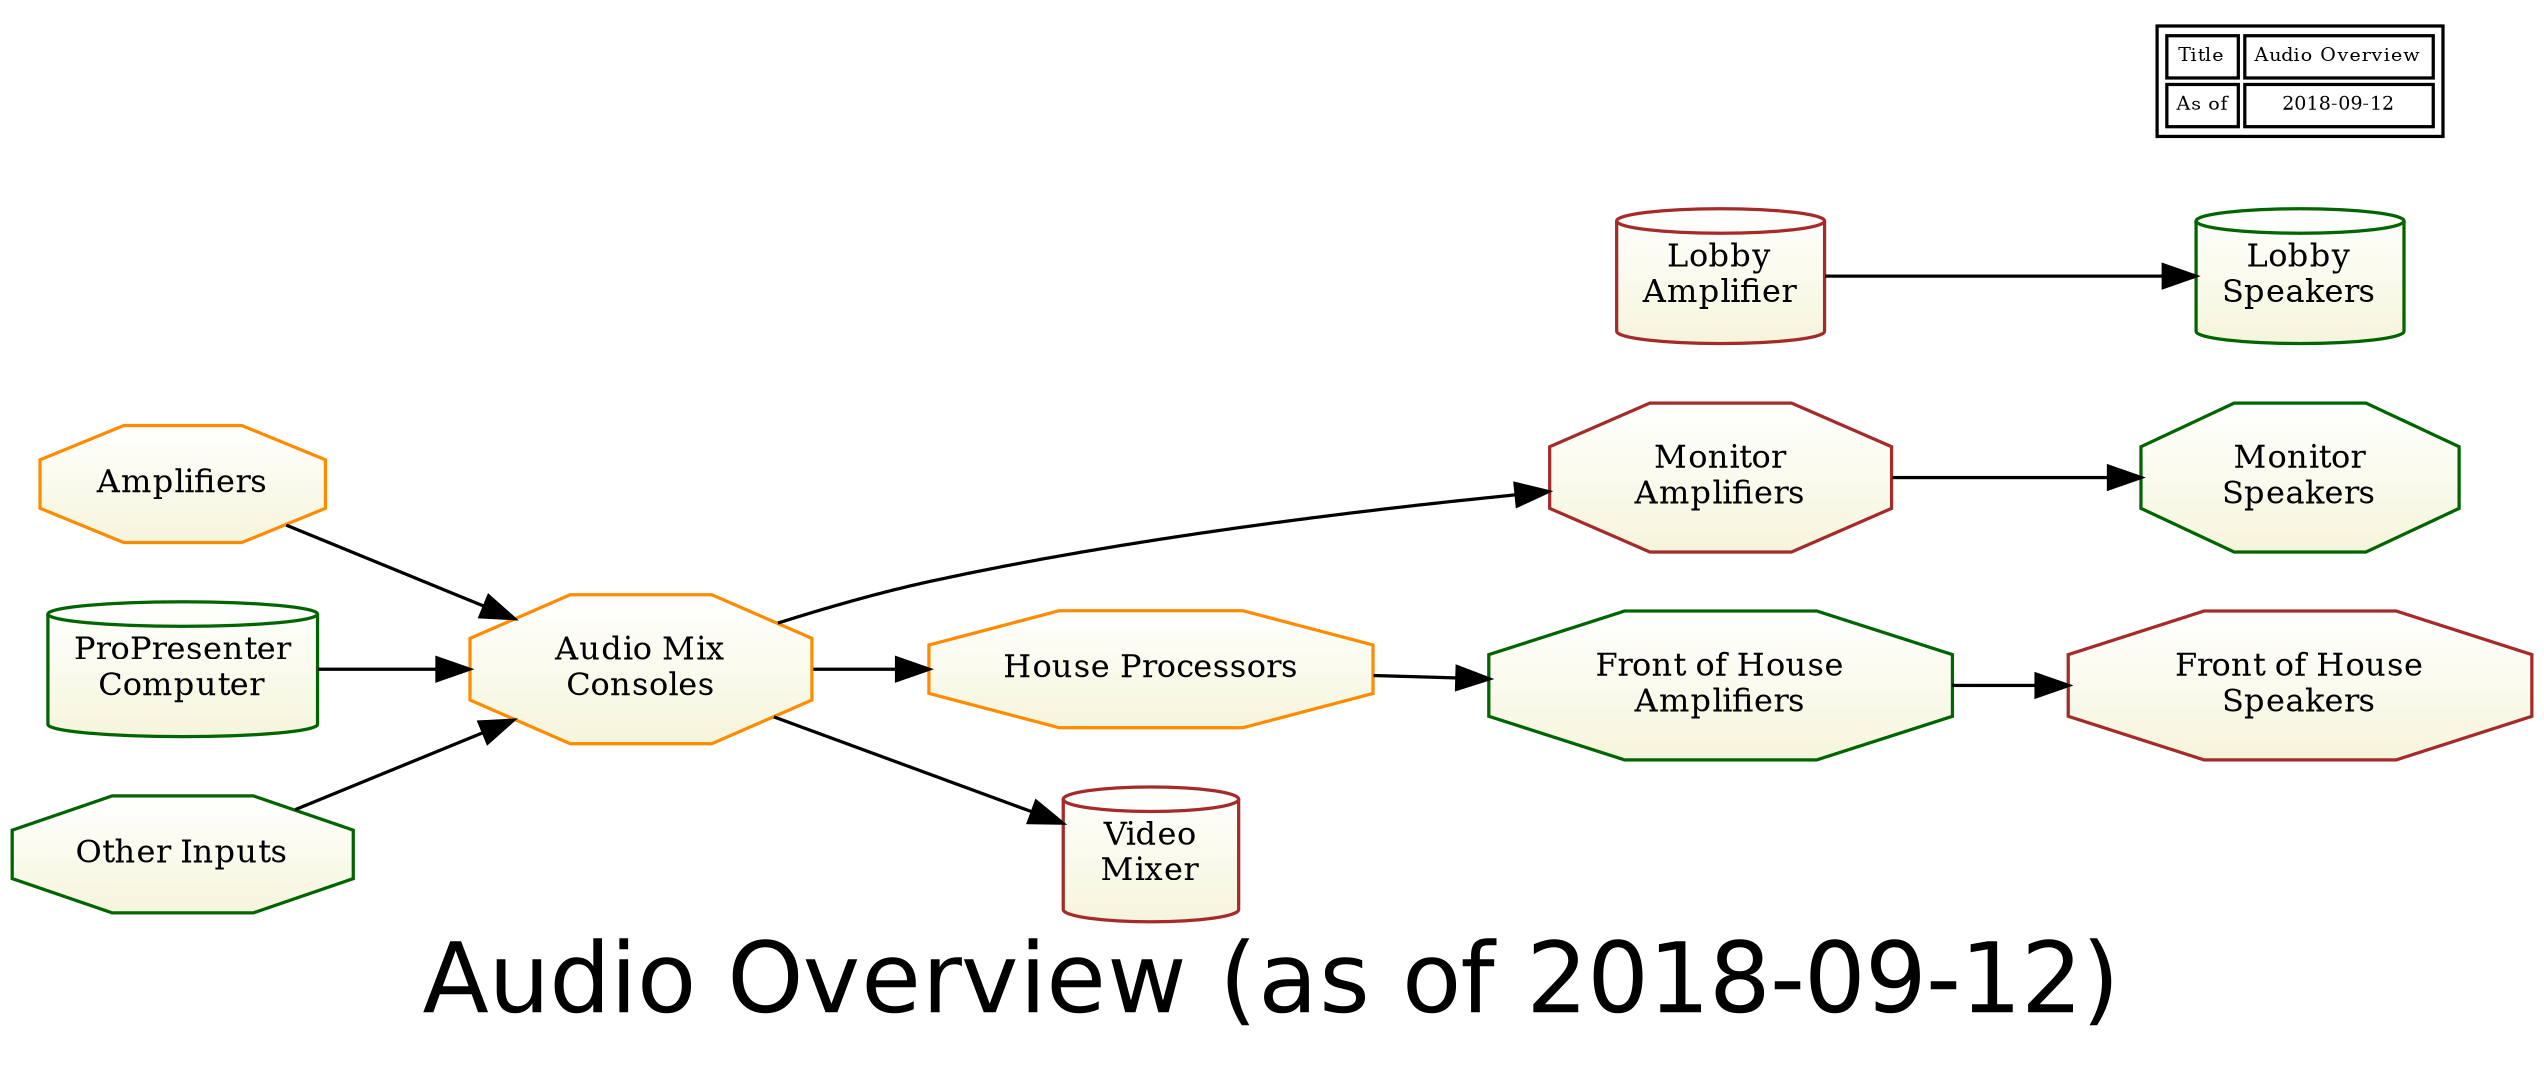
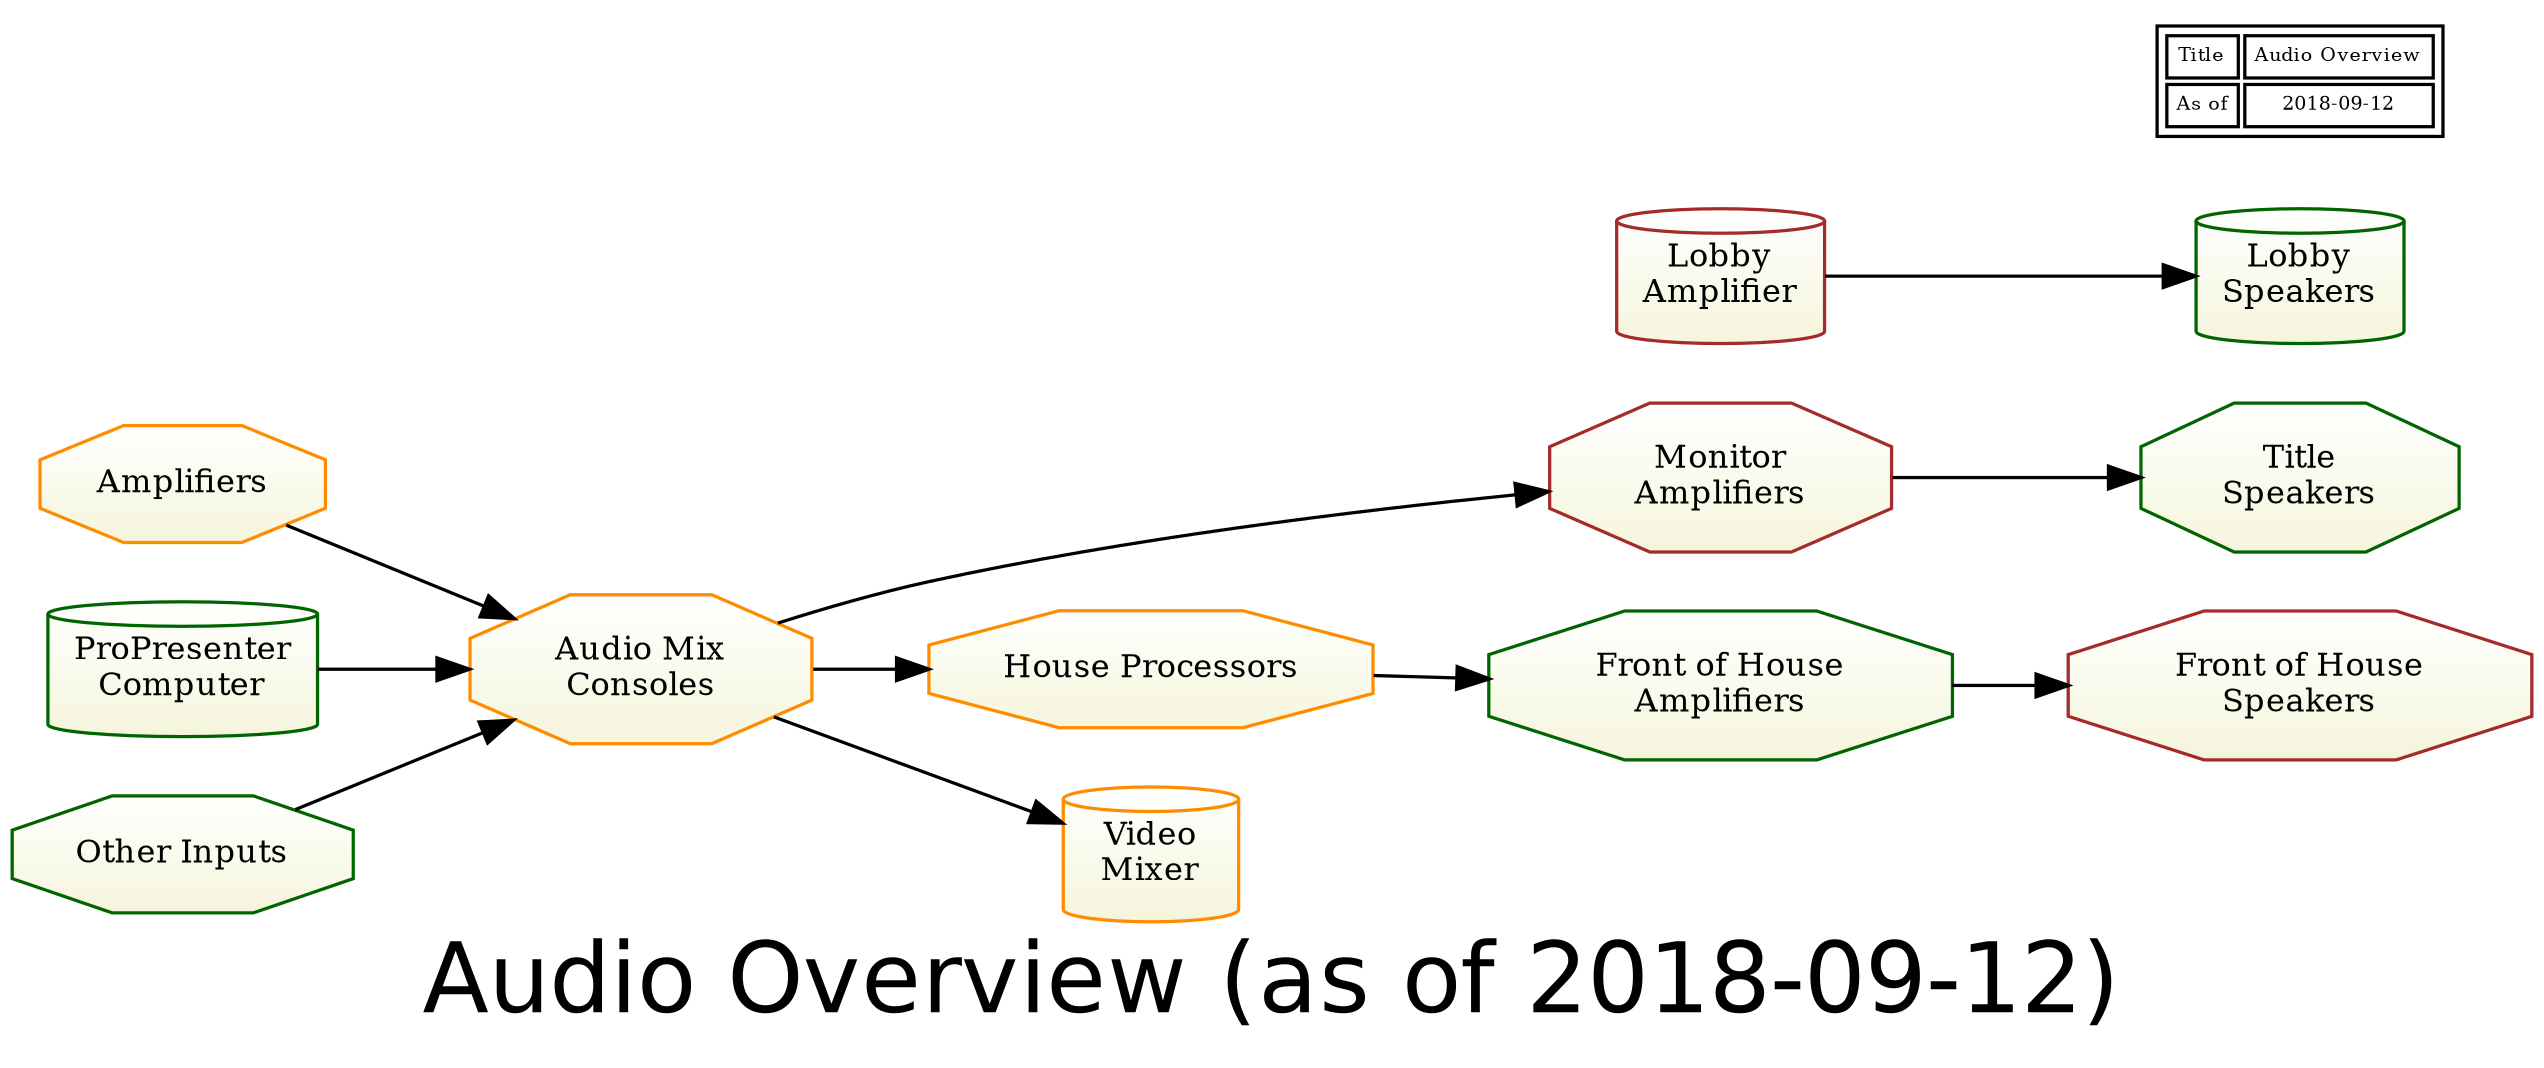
node "Monitor Speakers": label "Monitor Speakers" -> "Title Speakers"
node "Video Mixer": color brown -> darkorange
